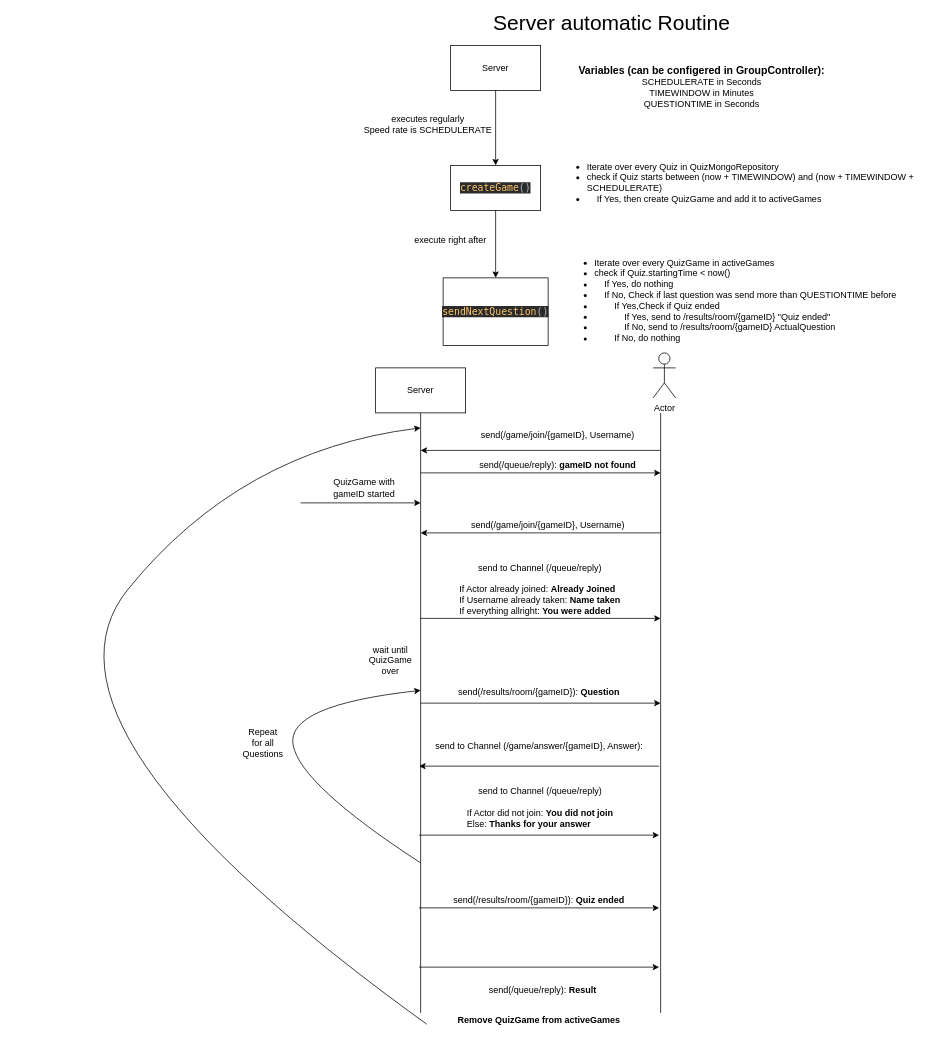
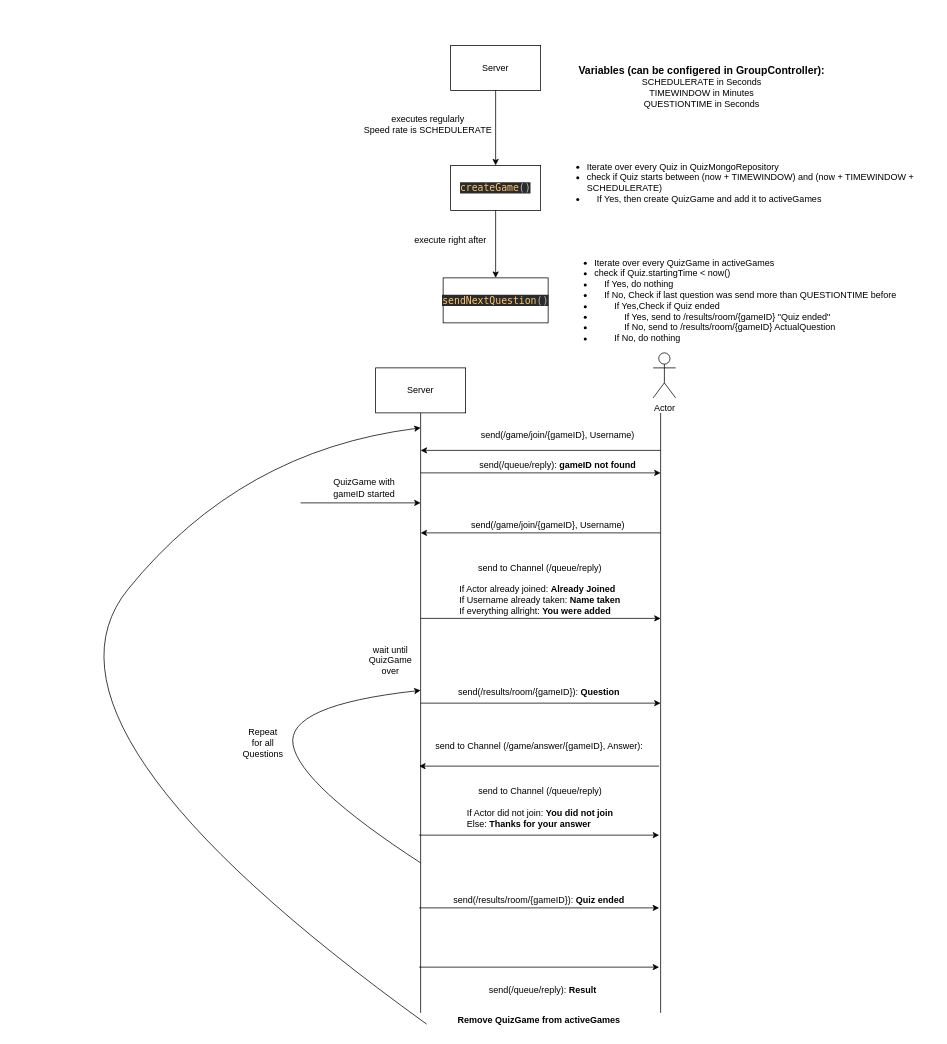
node "Server automatic Routine": removed
node "sendNextQuestion()": size 105x68 -> 105x45
